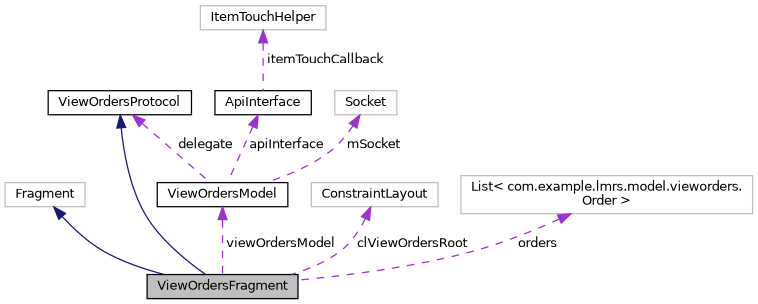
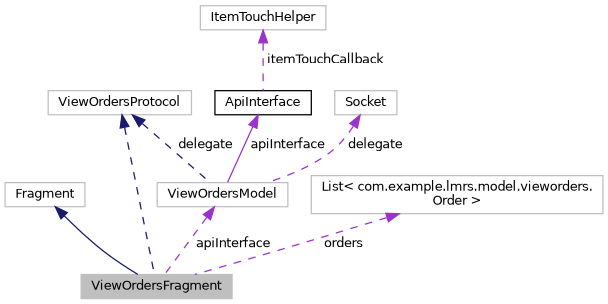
node "ViewOrdersProtocol": color black -> grey75
edge "ViewOrdersModel" -> "Socket": label " mSocket" -> " delegate"
edge "ViewOrdersModel" -> "ViewOrdersProtocol": color darkorchid3 -> midnightblue
edge "ViewOrdersModel" -> "ApiInterface": style dashed -> solid
node "ViewOrdersModel": color black -> grey75
node "ConstraintLayout": removed
edge "ViewOrdersFragment" -> "ViewOrdersProtocol": style solid -> dashed
edge "ViewOrdersFragment" -> "ViewOrdersModel": label " viewOrdersModel" -> " apiInterface"
node "ViewOrdersFragment": color black -> grey75
